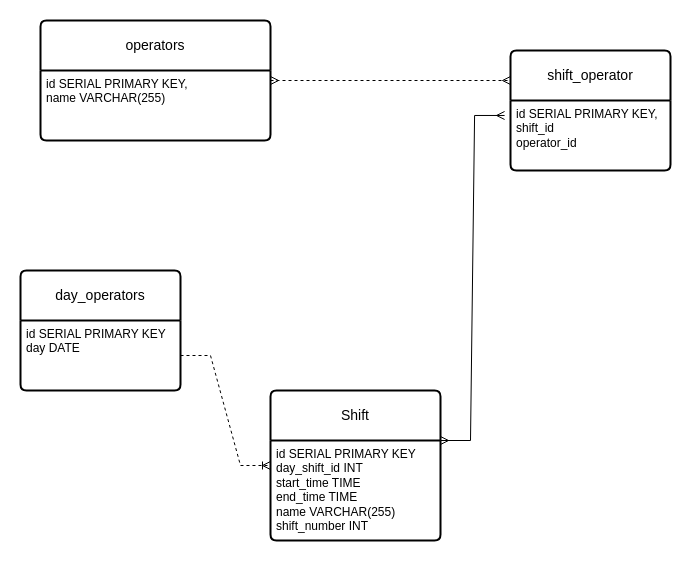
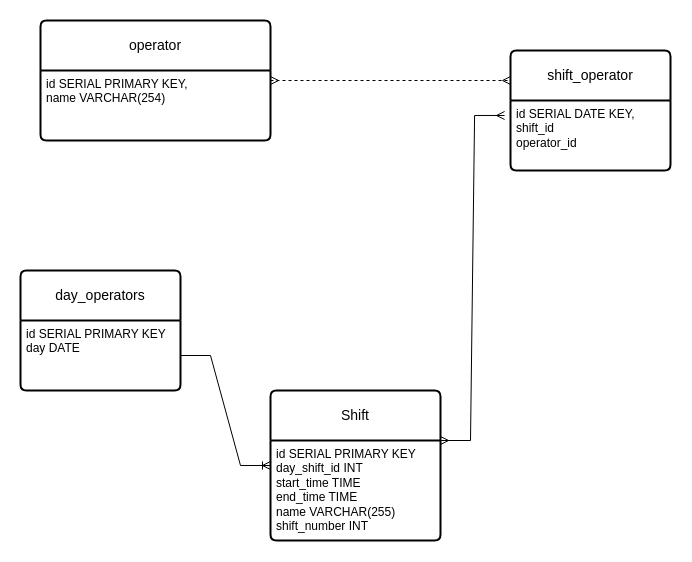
node "operators": label "operators" -> "operator"
node "id SERIAL PRIMARY KEY, name VARCHAR(255)": label "id SERIAL PRIMARY KEY, name VARCHAR(255)" -> "id SERIAL PRIMARY KEY, name VARCHAR(254)"
node "id SERIAL PRIMARY KEY, shift_id operator_id": label "id SERIAL PRIMARY KEY, shift_id operator_id" -> "id SERIAL DATE KEY, shift_id operator_id"
edge "id SERIAL PRIMARY KEY day DATE" -> "Shift": style dashed -> solid
